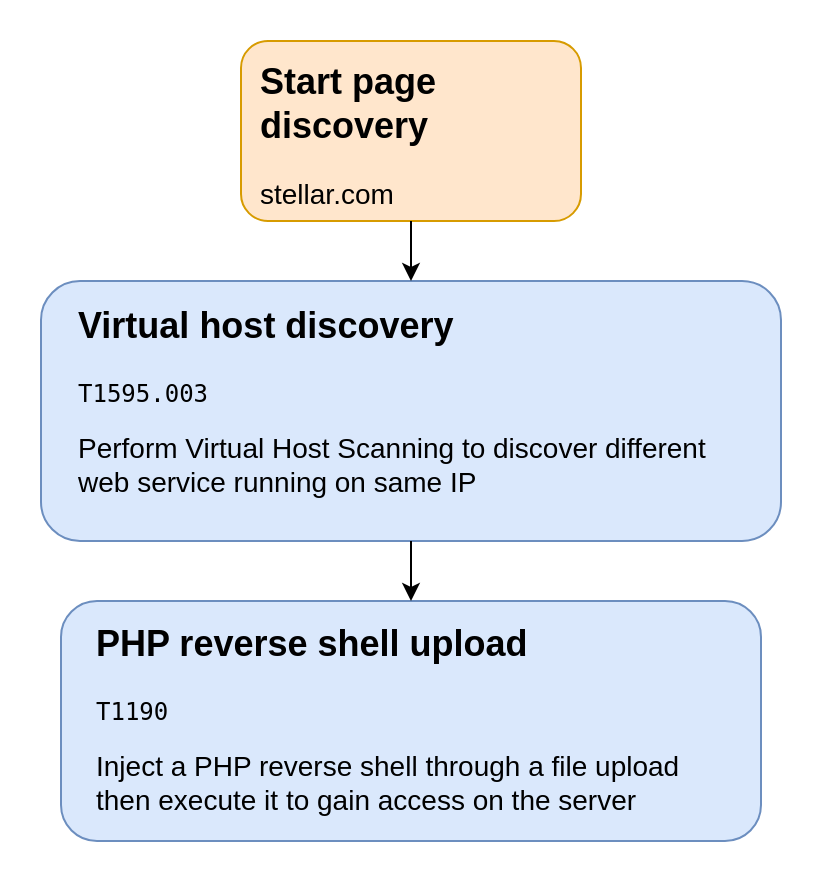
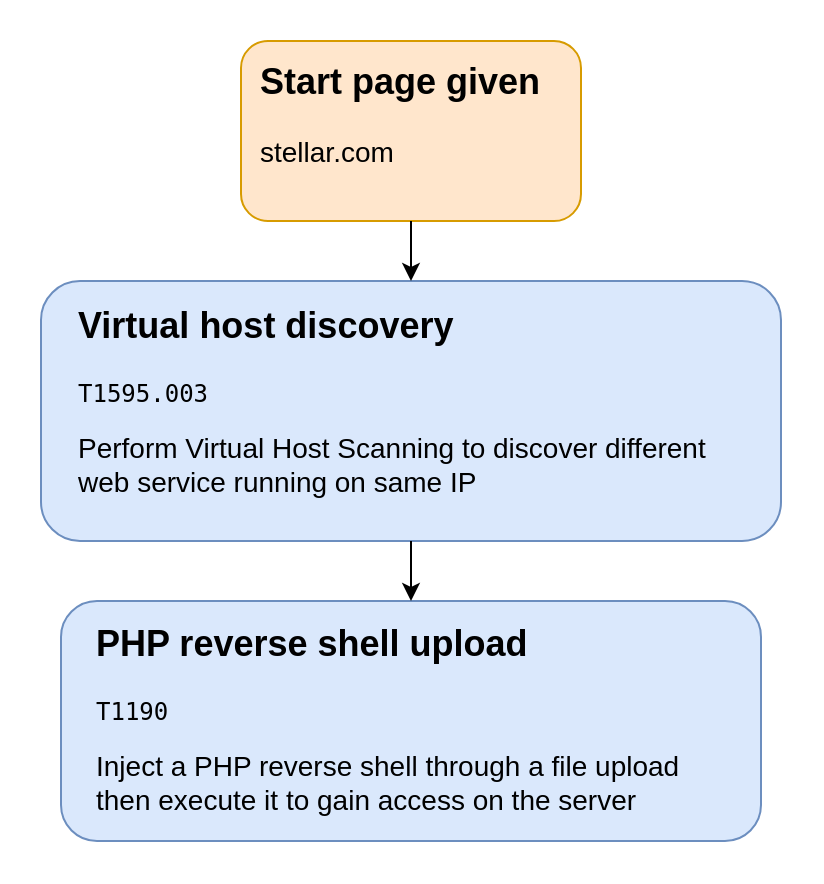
node "Start page discovery stellar.com": label "Start page discovery stellar.com" -> "Start page given stellar.com"
